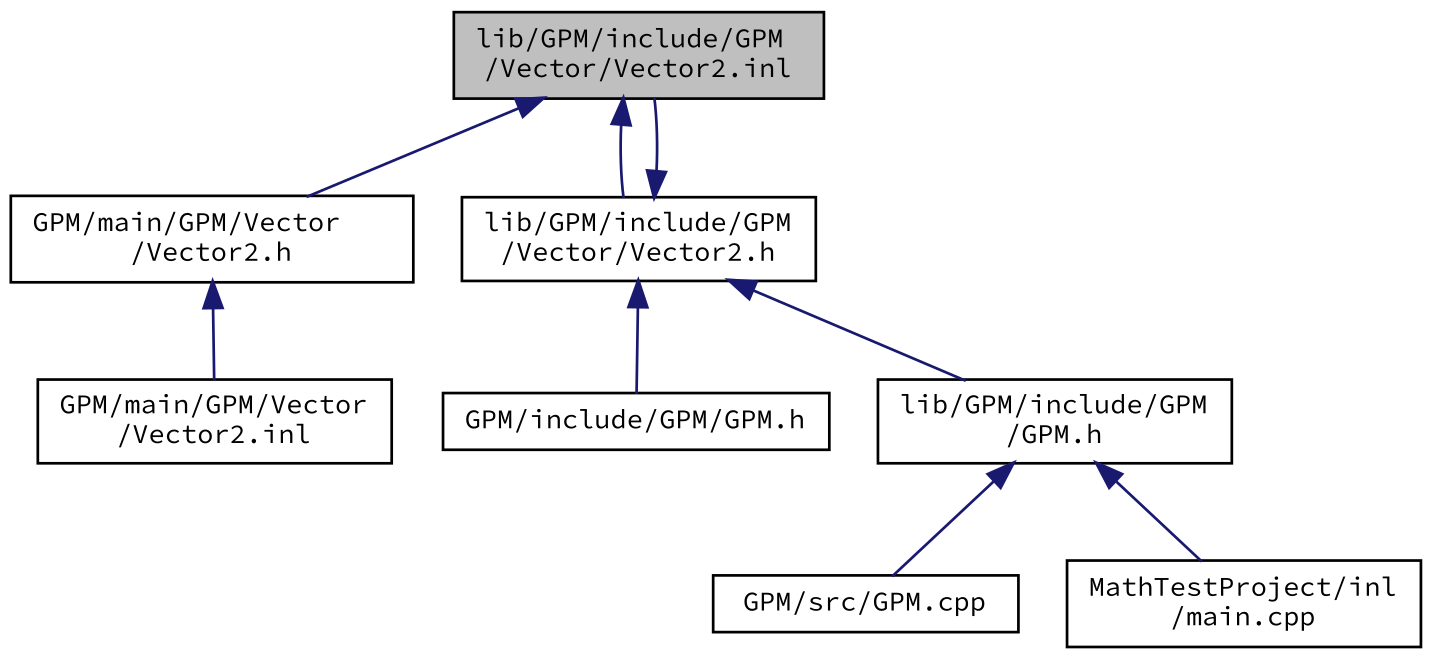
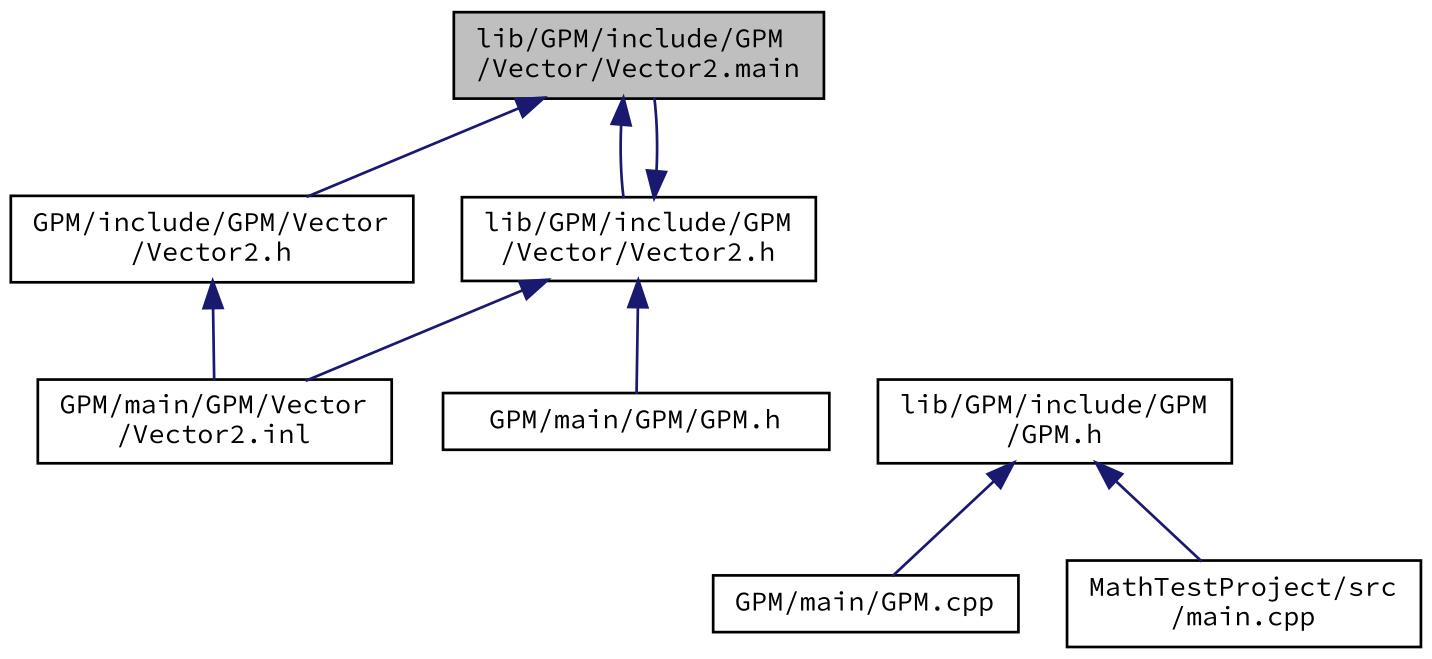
node "lib/GPM/include/GPM /Vector/Vector2.inl": label "lib/GPM/include/GPM /Vector/Vector2.inl" -> "lib/GPM/include/GPM /Vector/Vector2.main"
node "GPM/main/GPM/Vector /Vector2.h": label "GPM/main/GPM/Vector /Vector2.h" -> "GPM/include/GPM/Vector /Vector2.h"
edge "lib/GPM/include/GPM /GPM.h" -> "lib/GPM/include/GPM /Vector/Vector2.h": now "GPM/main/GPM/Vector /Vector2.inl" -> "lib/GPM/include/GPM /Vector/Vector2.h"
node "GPM/include/GPM/GPM.h": label "GPM/include/GPM/GPM.h" -> "GPM/main/GPM/GPM.h"
node "GPM/src/GPM.cpp": label "GPM/src/GPM.cpp" -> "GPM/main/GPM.cpp"
node "MathTestProject/inl /main.cpp": label "MathTestProject/inl /main.cpp" -> "MathTestProject/src /main.cpp"
